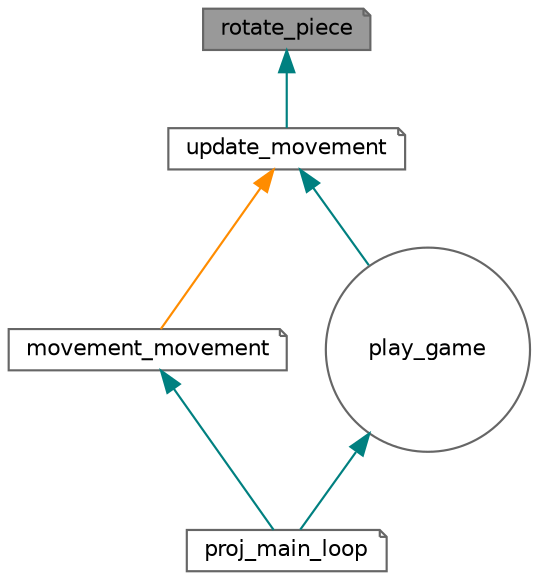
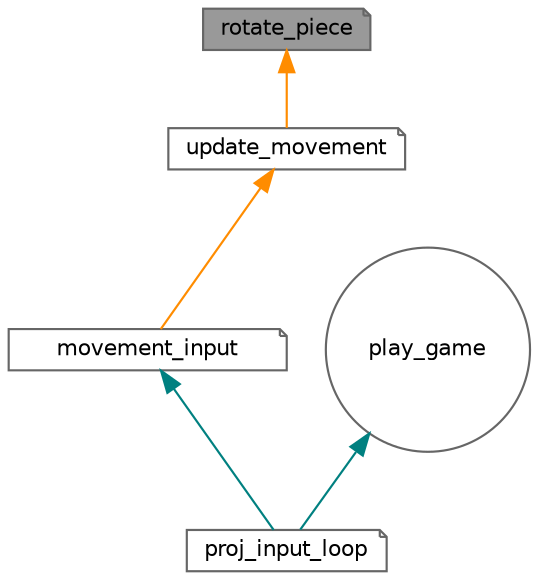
edge "update_movement" -> "rotate_piece": color teal -> darkorange
edge "play_game" -> "update_movement": removed
node "movement_movement": label "movement_movement" -> "movement_input"
node "proj_main_loop": label "proj_main_loop" -> "proj_input_loop"
